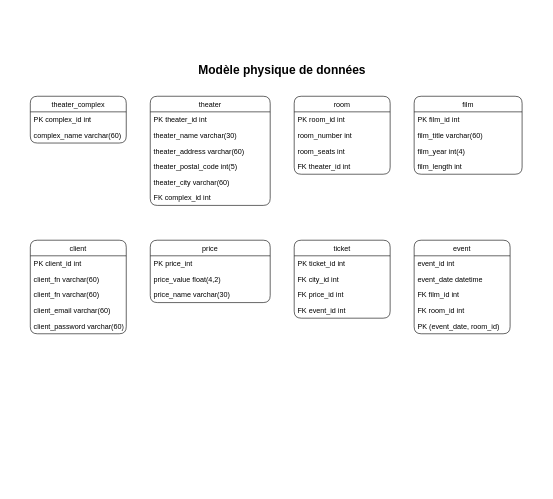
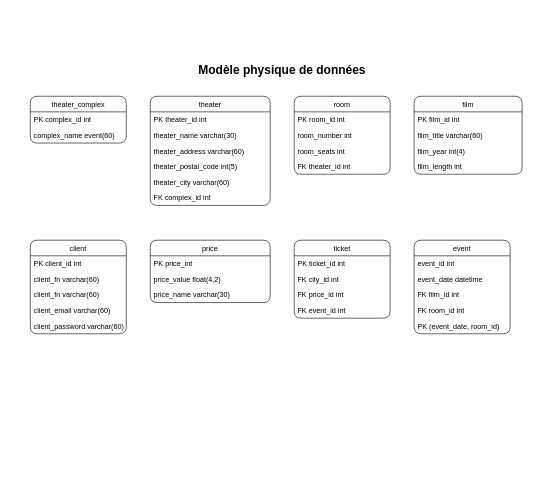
node "complex_name varchar(60)": label "complex_name varchar(60)" -> "complex_name event(60)"
